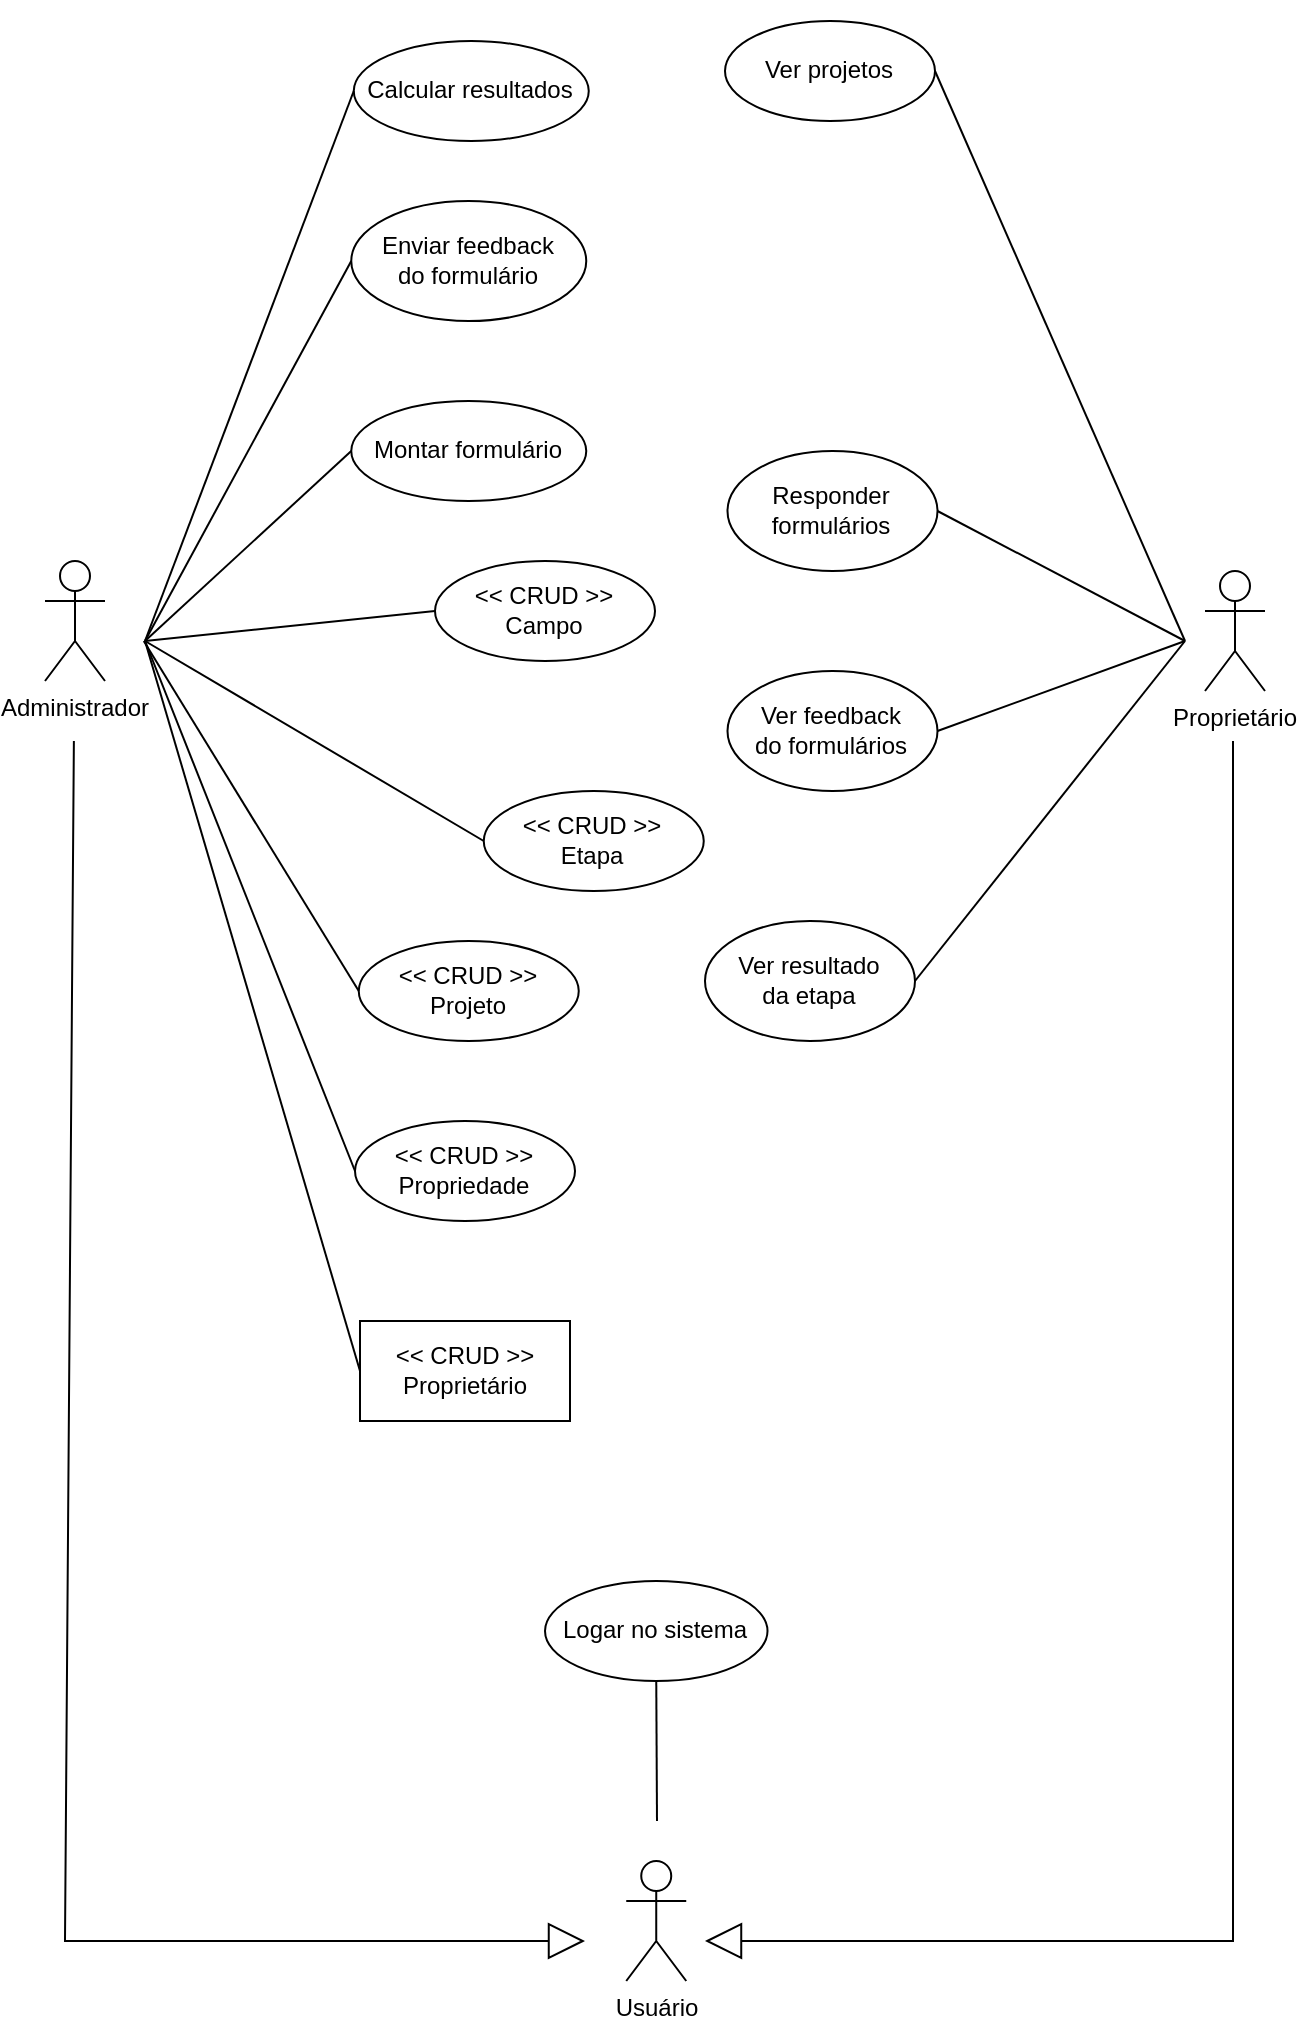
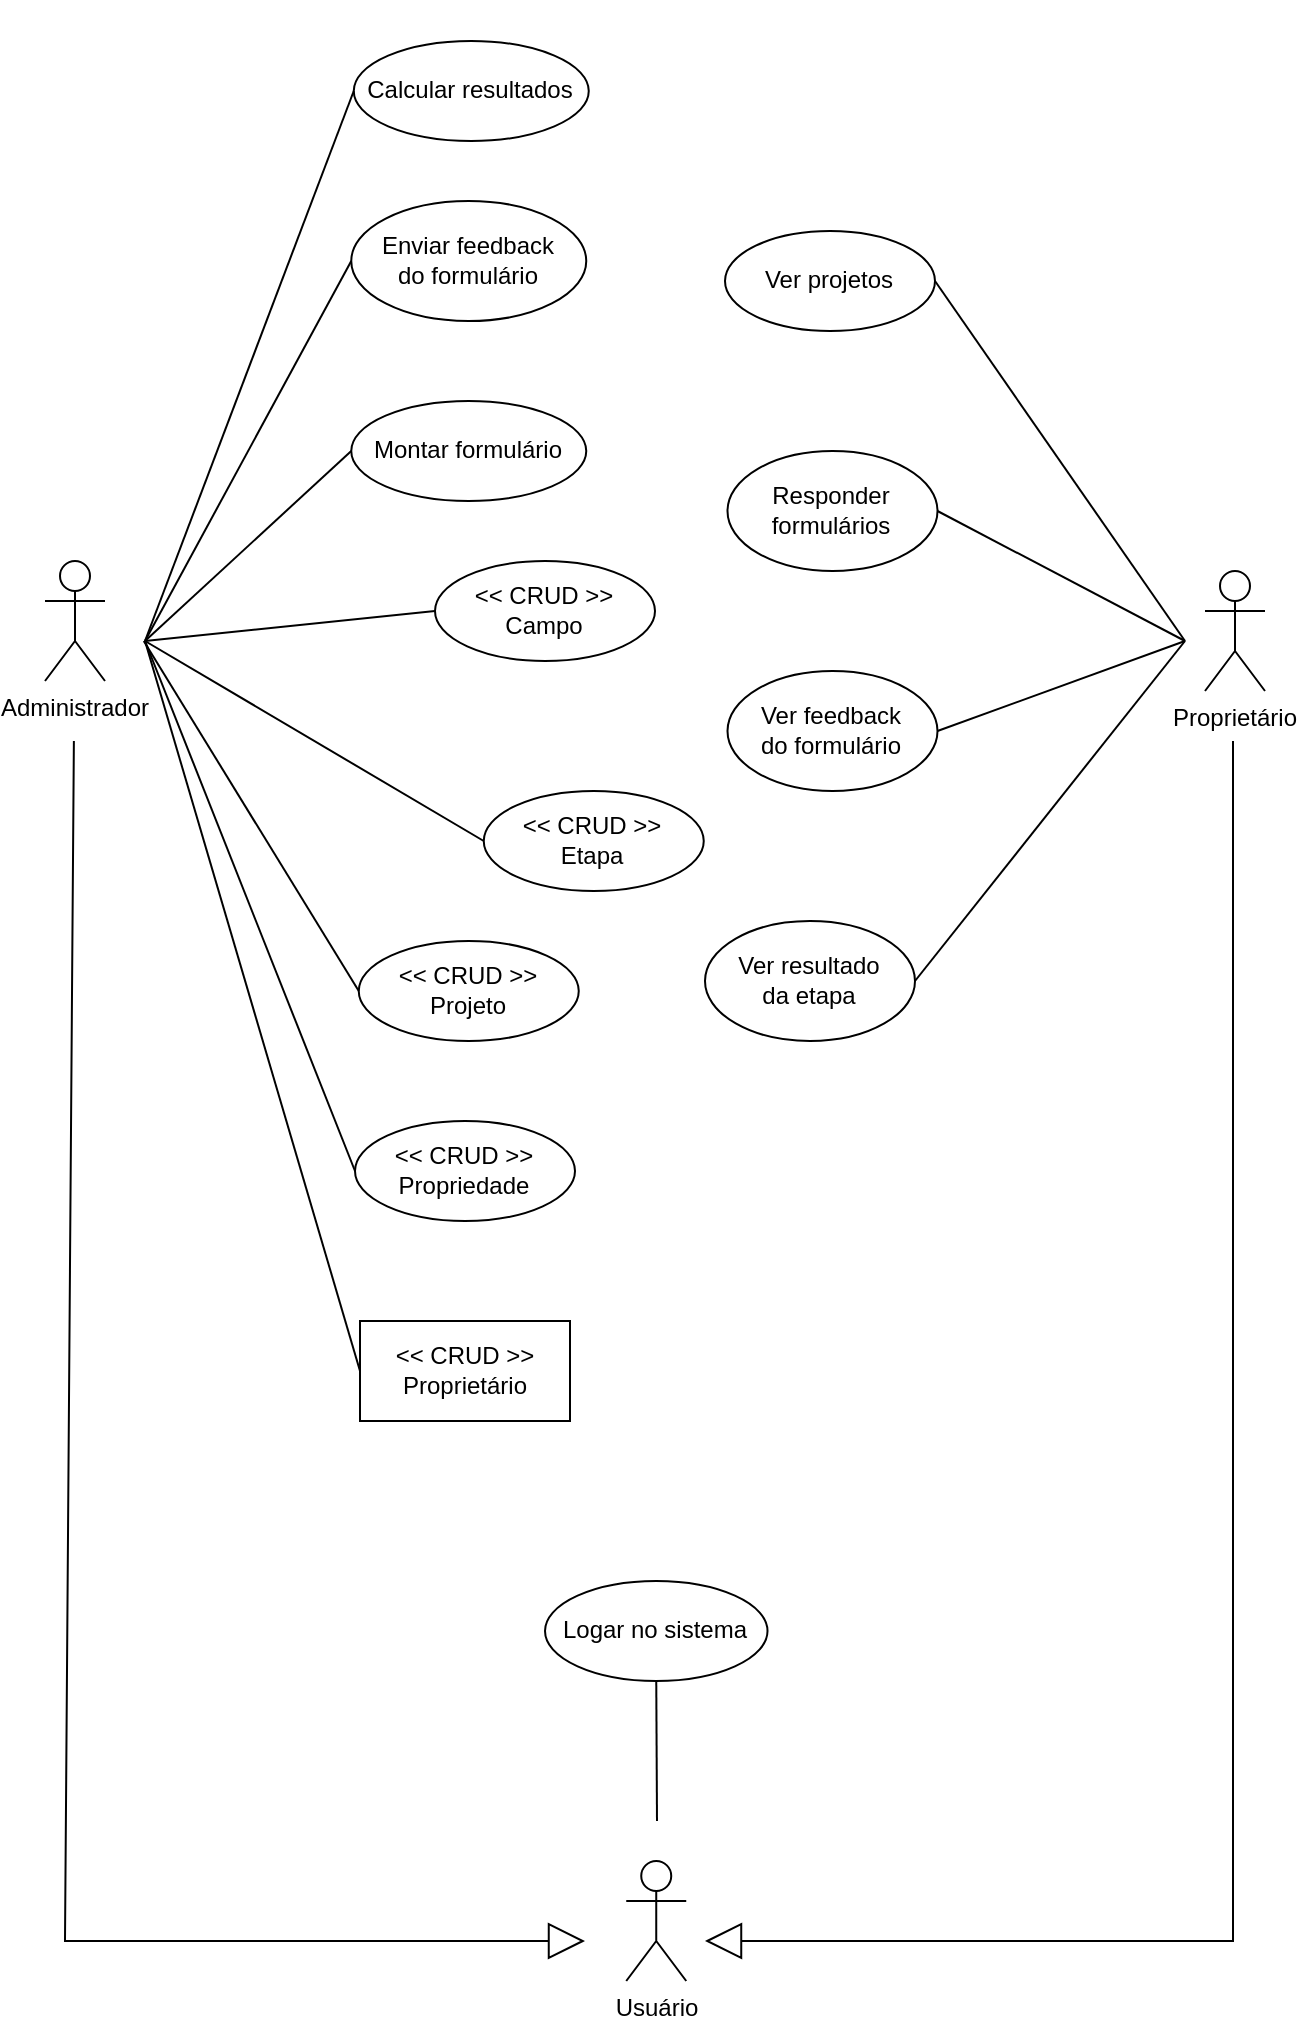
node "Ver projetos": moved (830, 71) -> (830, 281)
node "Ver feedback do formulários": label "Ver feedback do formulários" -> "Ver feedback do formulário"
